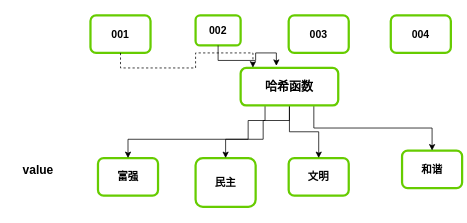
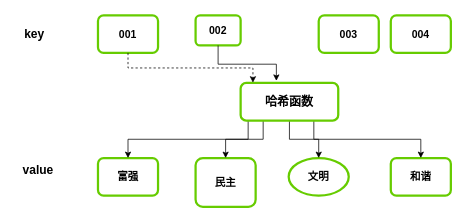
node "key": added
node "001": moved (120, 34) -> (128, 34)
node "003": moved (318, 34) -> (348, 34)
node "哈希函数": moved (289, 87) -> (289, 102)
node "和谐": moved (432, 169) -> (420, 177)
node "文明": shape rounded rectangle -> ellipse
